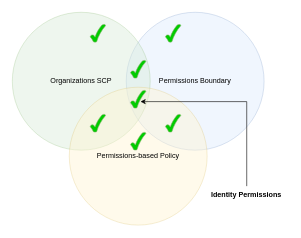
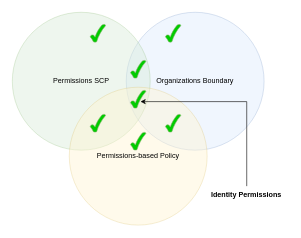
node "Organizations SCP": label "Organizations SCP" -> "Permissions SCP"
node "Permissions Boundary": label "Permissions Boundary" -> "Organizations Boundary"
